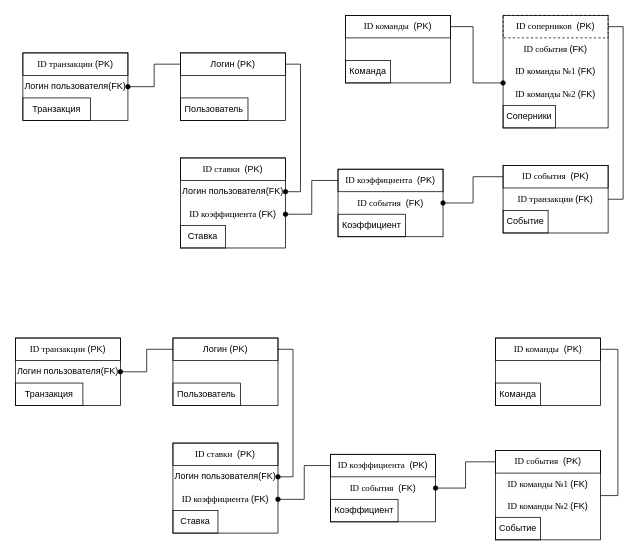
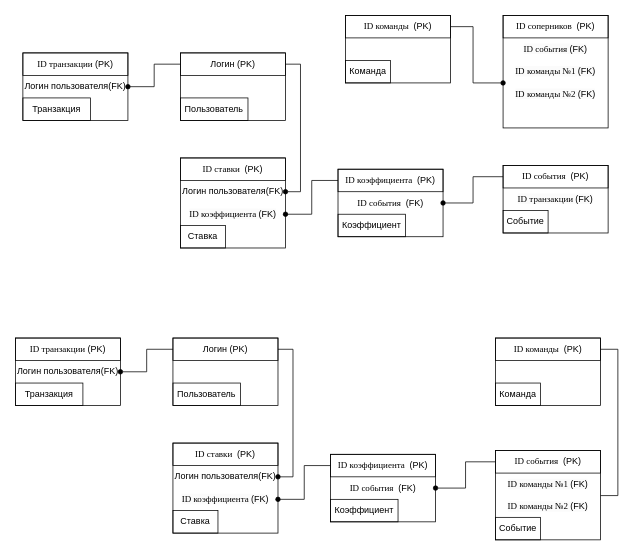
node "ID соперников (PK)": style dashed -> solid
edge "ID соперников (PK)" -- "ID транзакции (FK)": removed
node "Соперники": removed
